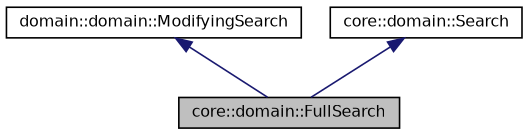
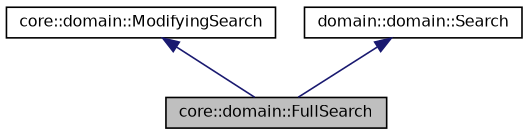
node "domain::domain::ModifyingSearch": label "domain::domain::ModifyingSearch" -> "core::domain::ModifyingSearch"
node "core::domain::Search": label "core::domain::Search" -> "domain::domain::Search"
